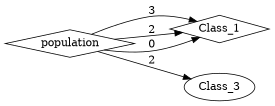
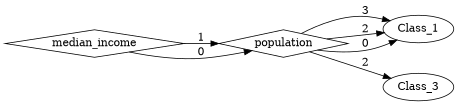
node "Class_1": shape diamond -> ellipse
node "median_income": added
